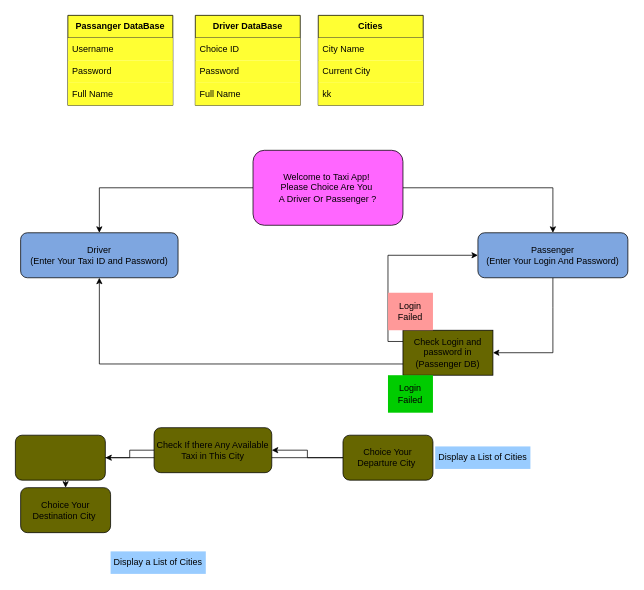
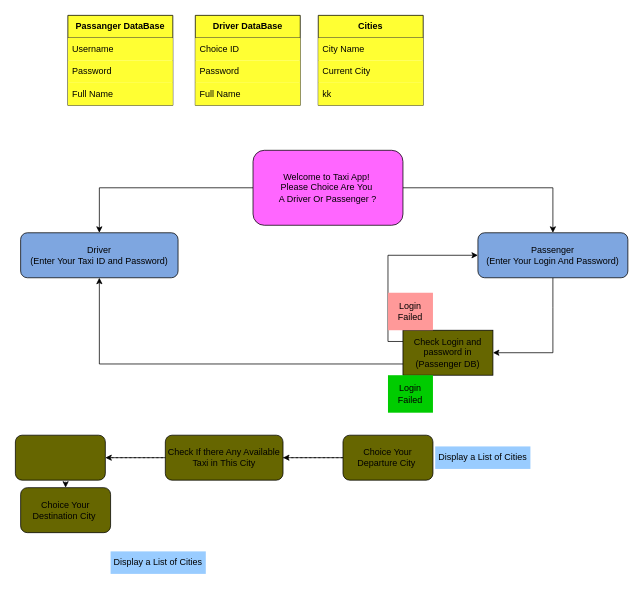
node "Check If there Any Available Taxi in This City": moved (213, 450) -> (224, 458)
edge "Choice Your Departure City" -> "Choice Your Destination City": style solid -> dashed
